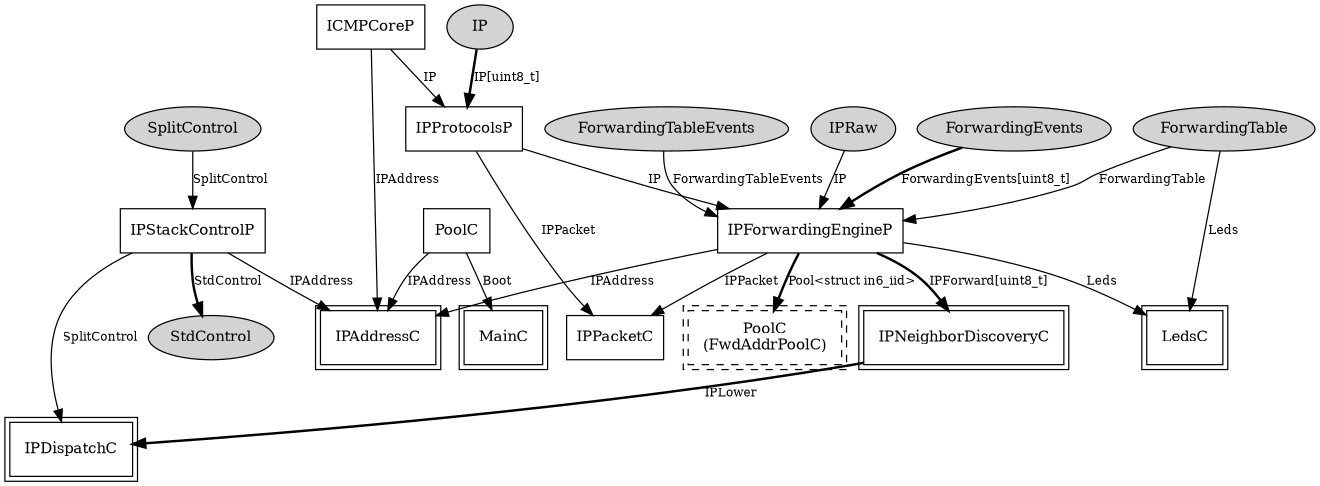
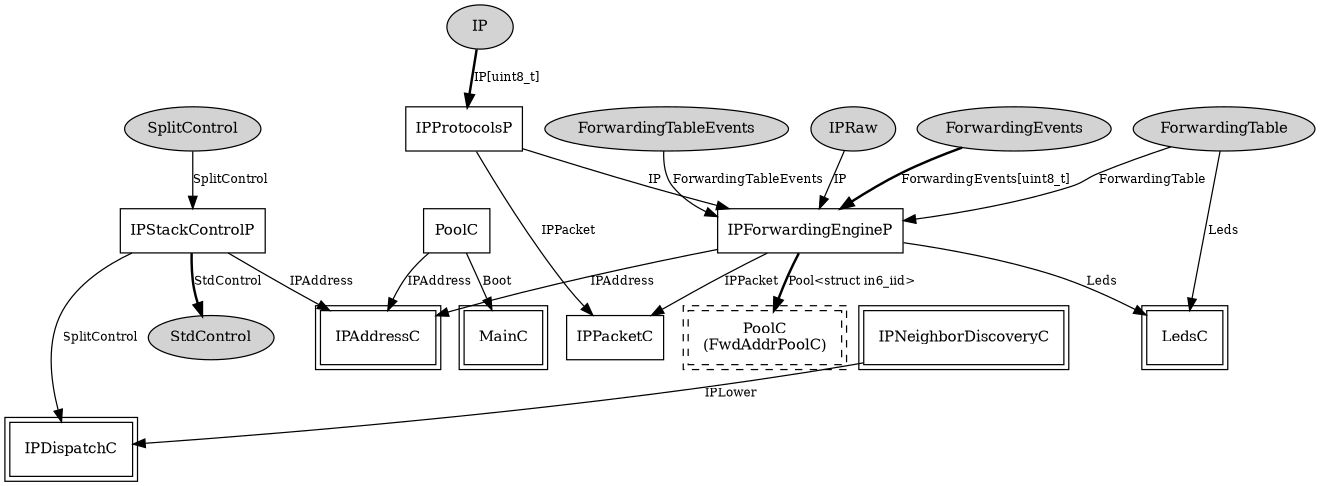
node "ICMPCoreP": removed
edge "IPForwardingEngineP" -> "IPNeighborDiscoveryC": removed, label "IPForward[uint8_t]"
edge "IPNeighborDiscoveryC" -> "IPDispatchC": style bold -> solid
